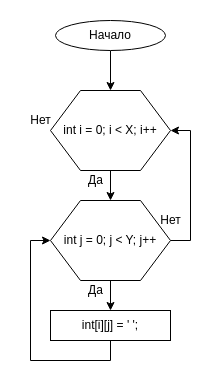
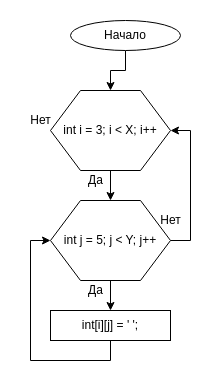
node "Начало": moved (111, 36) -> (126, 36)
node "int i = 0; i < X; i++": label "int i = 0; i < X; i++" -> "int i = 3; i < X; i++"
node "int j = 0; j < Y; j++": label "int j = 0; j < Y; j++" -> "int j = 5; j < Y; j++"
